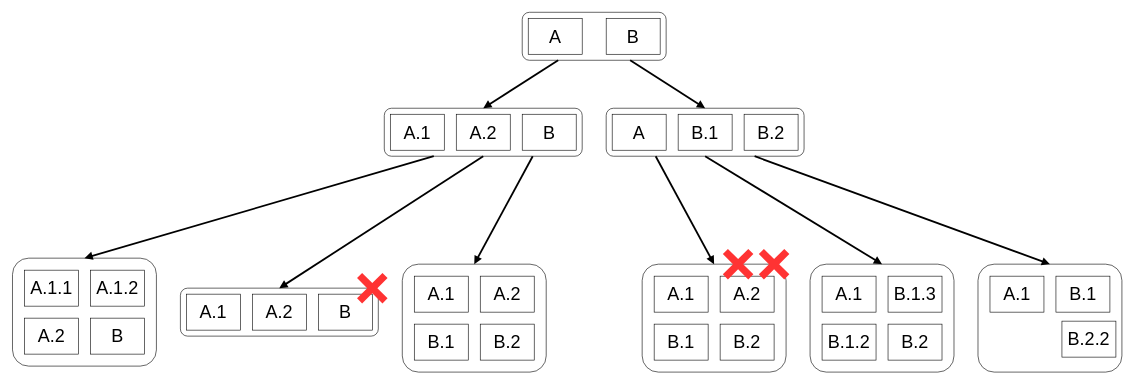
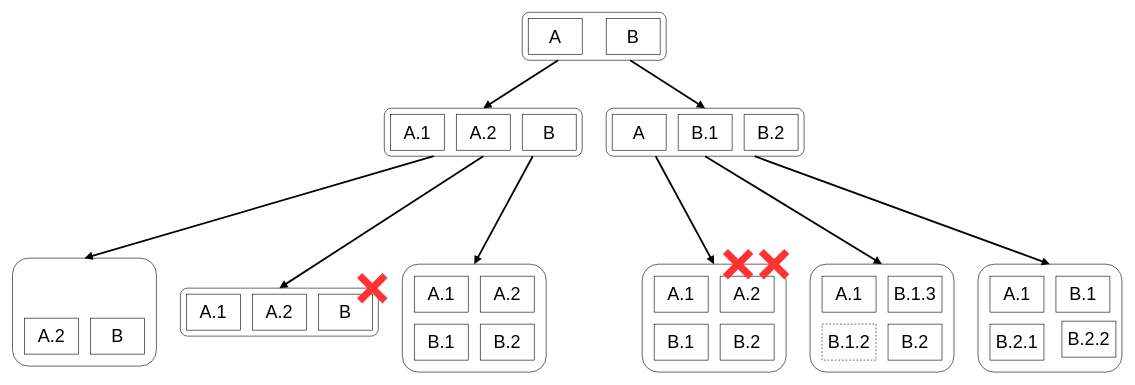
node "A.1.1": removed
node "A.1.2": removed
node "B.1.2": style solid -> dashed
node "B.2.1": added
